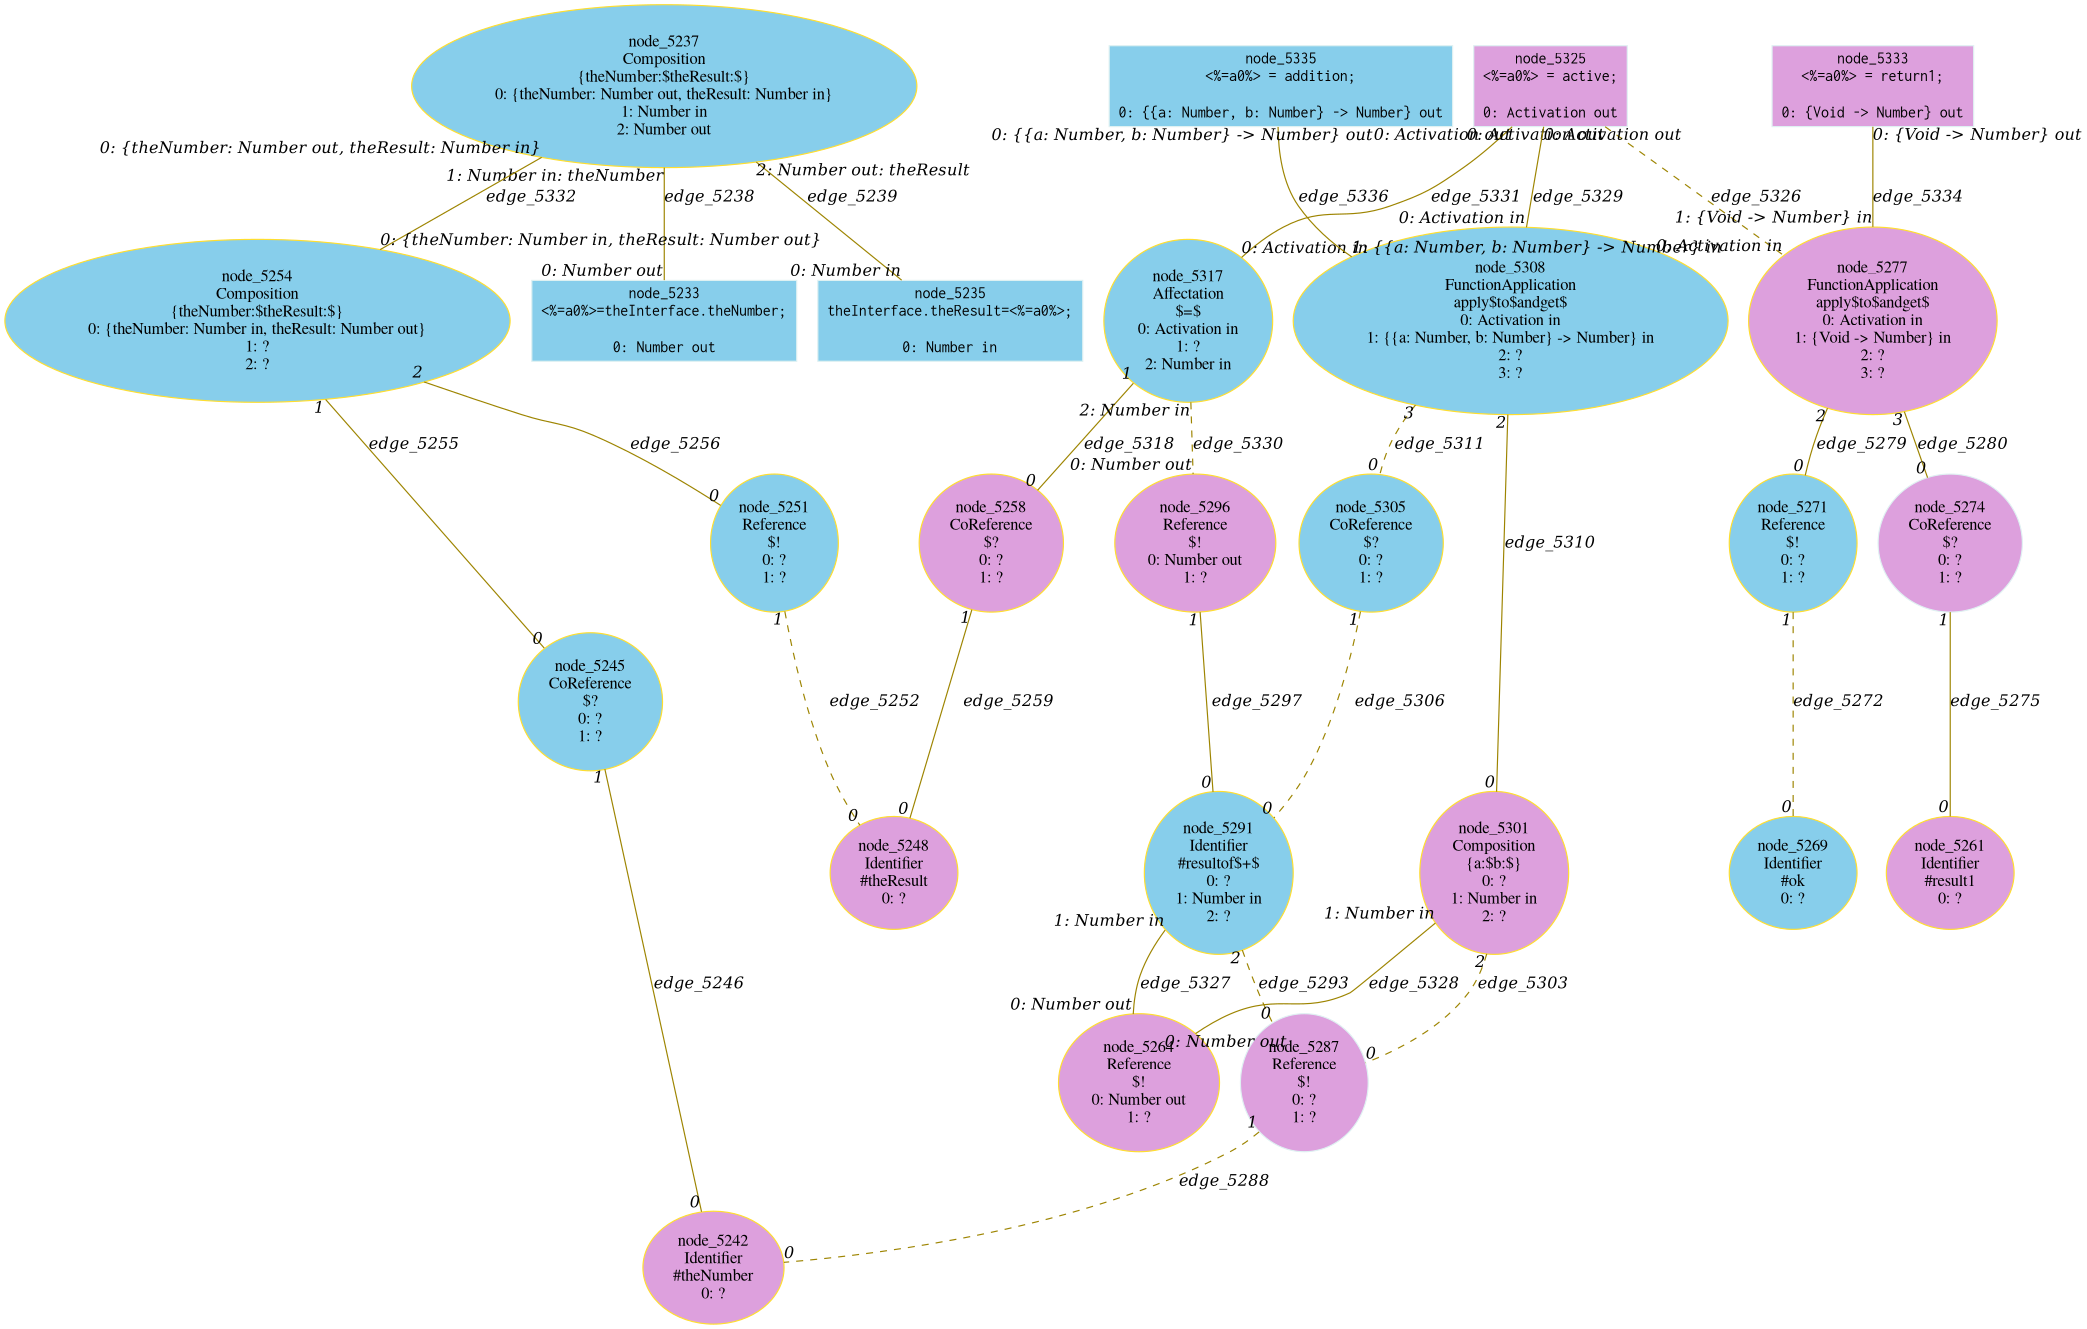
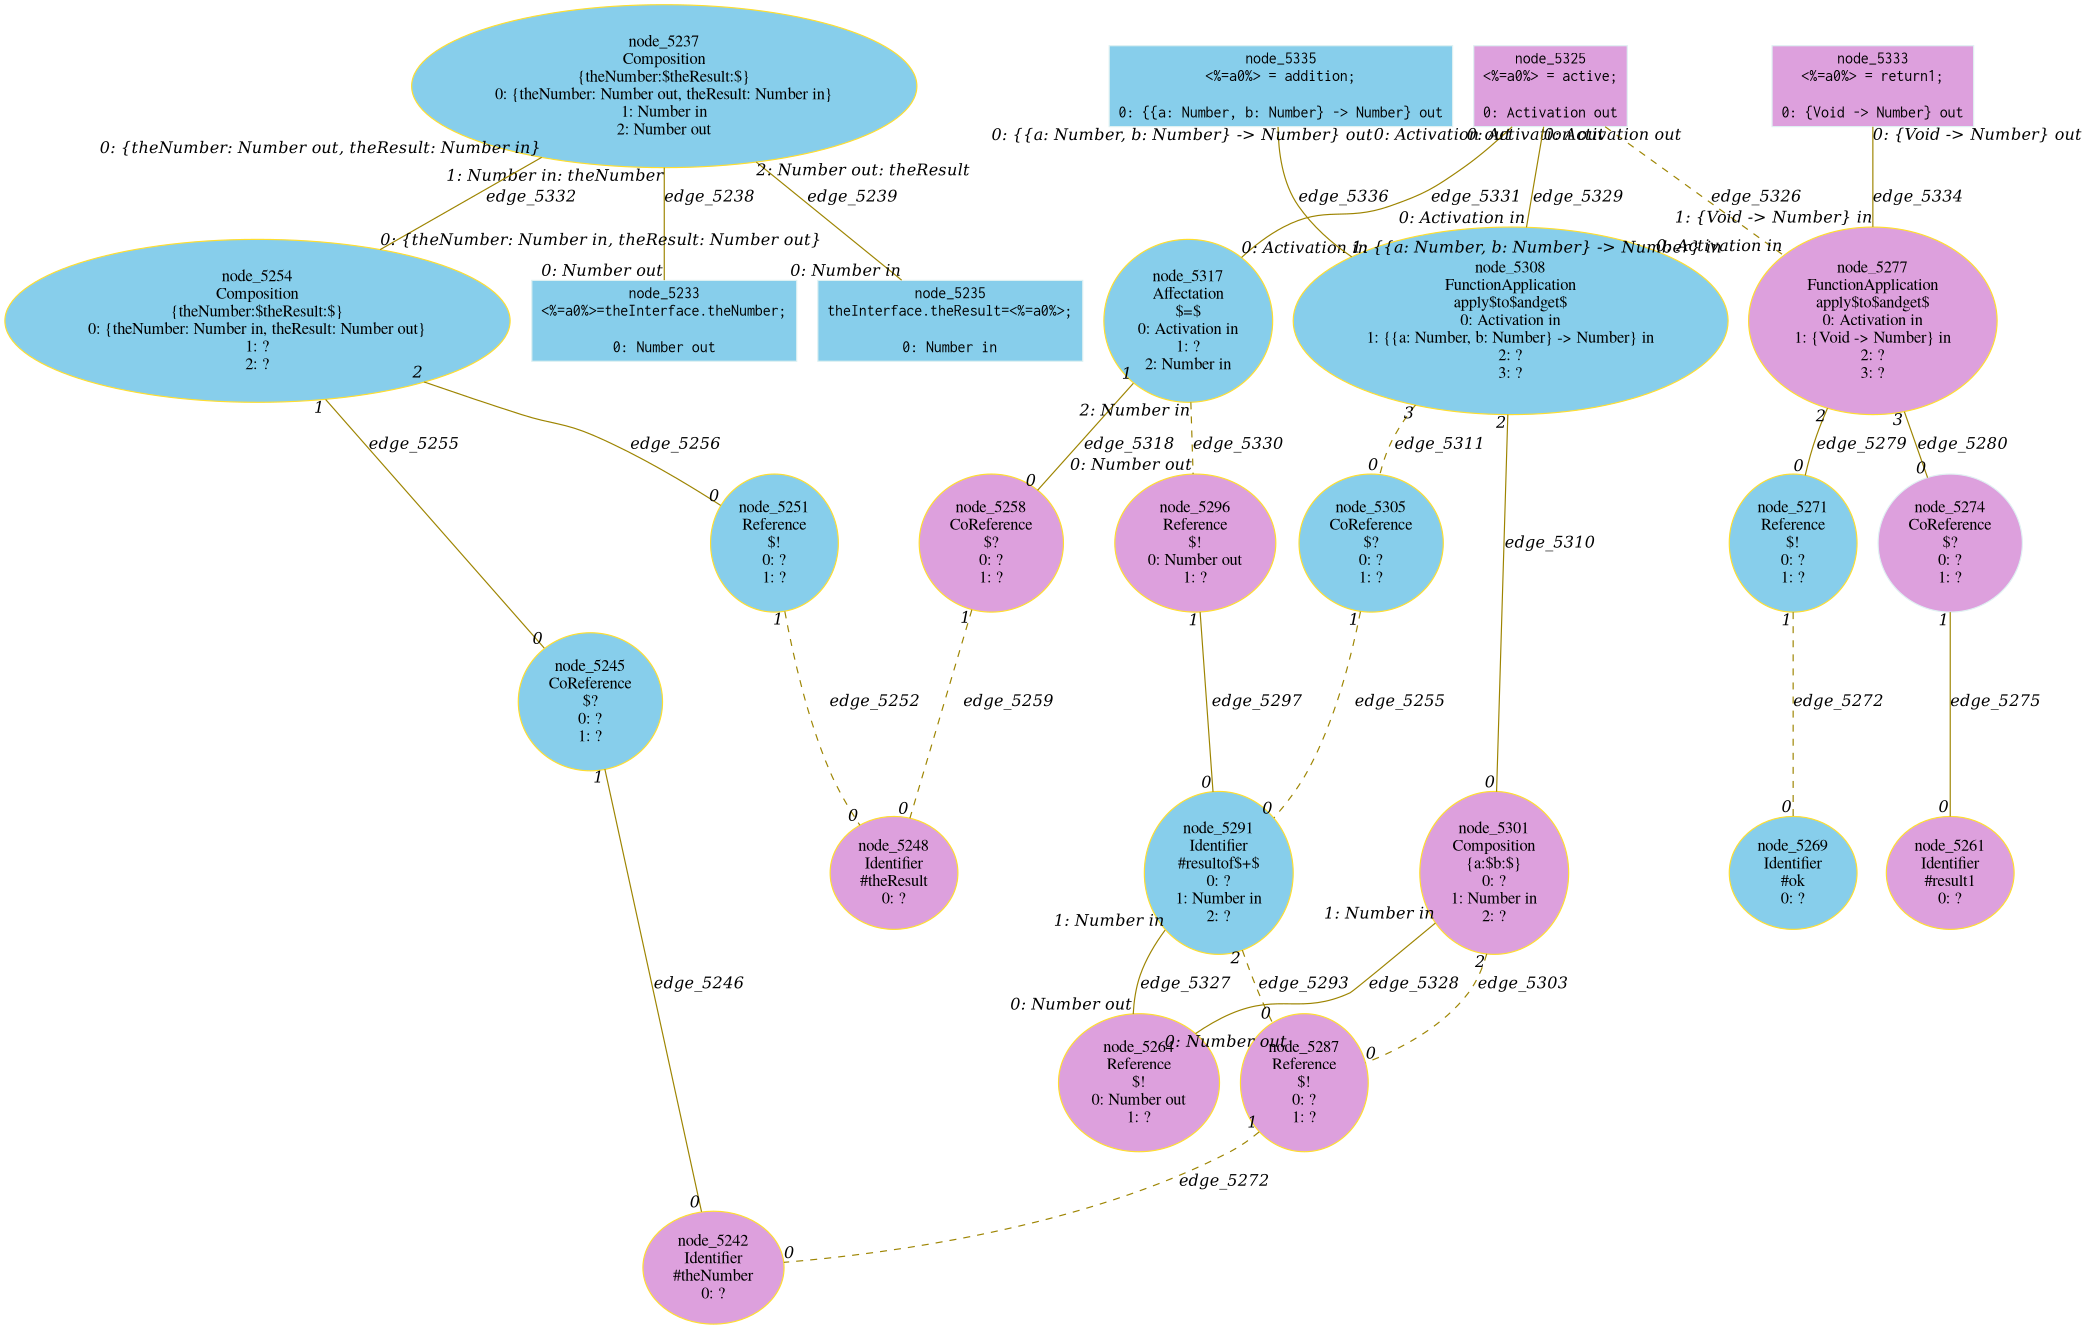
edge "node_5305 CoReference $? 0: ? 1: ?" -- "node_5291 Identifier #resultof$+$ 0: ? 1: Number in 2: ?": label "edge_5306" -> "edge_5255"
edge "node_5258 CoReference $? 0: ? 1: ?" -- "node_5248 Identifier #theResult 0: ?": style solid -> dashed
node "node_5287 Reference $! 0: ? 1: ?": color #dff1f2 -> #ffde2f
edge "node_5287 Reference $! 0: ? 1: ?" -- "node_5242 Identifier #theNumber 0: ?": label "edge_5288" -> "edge_5272"
